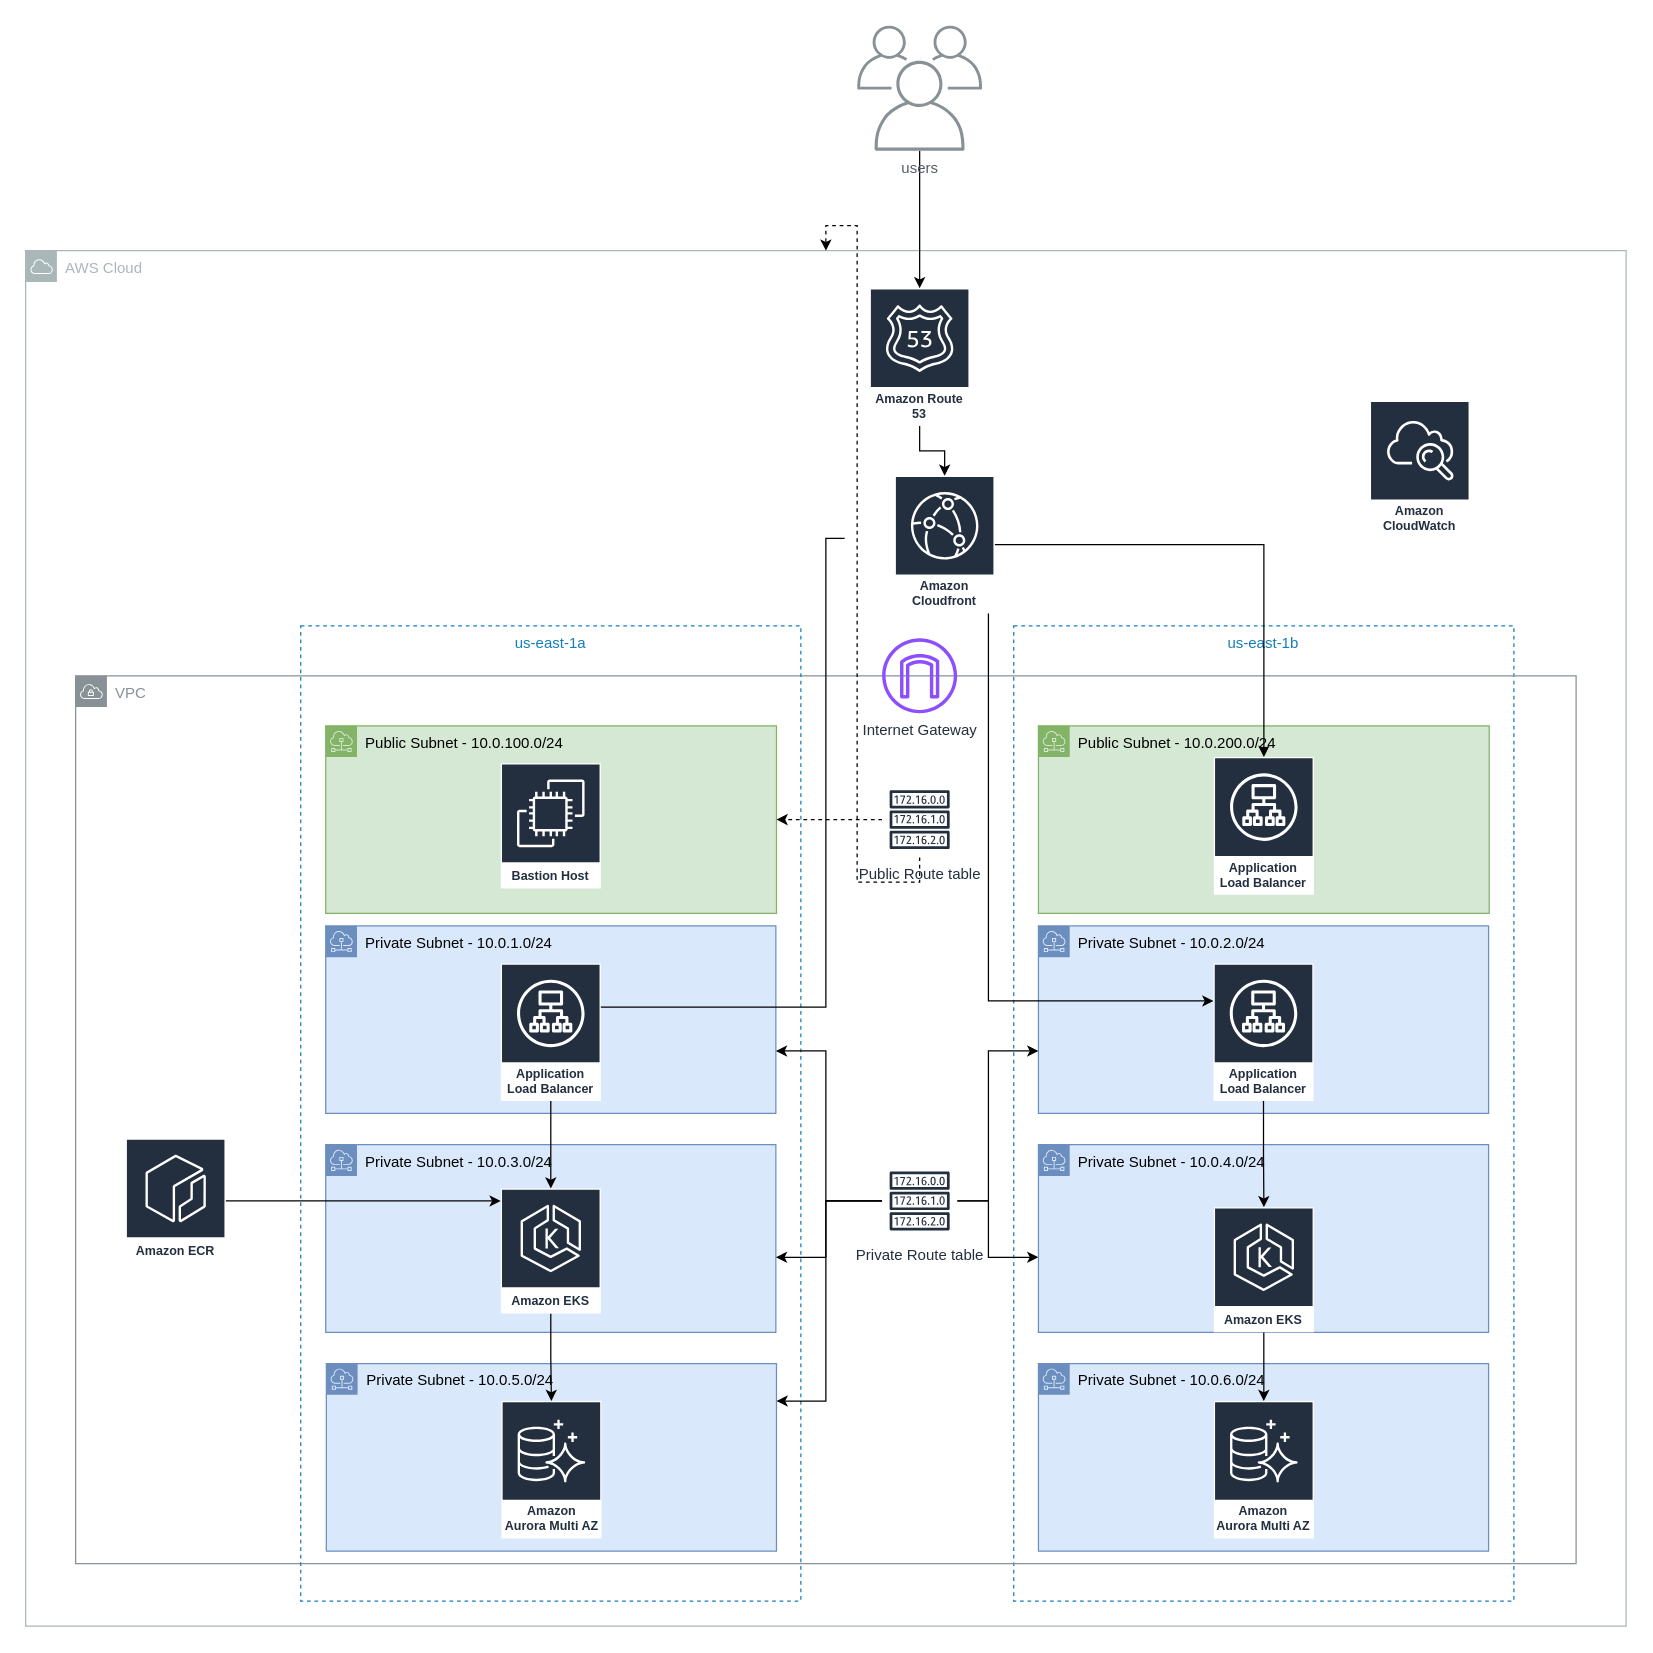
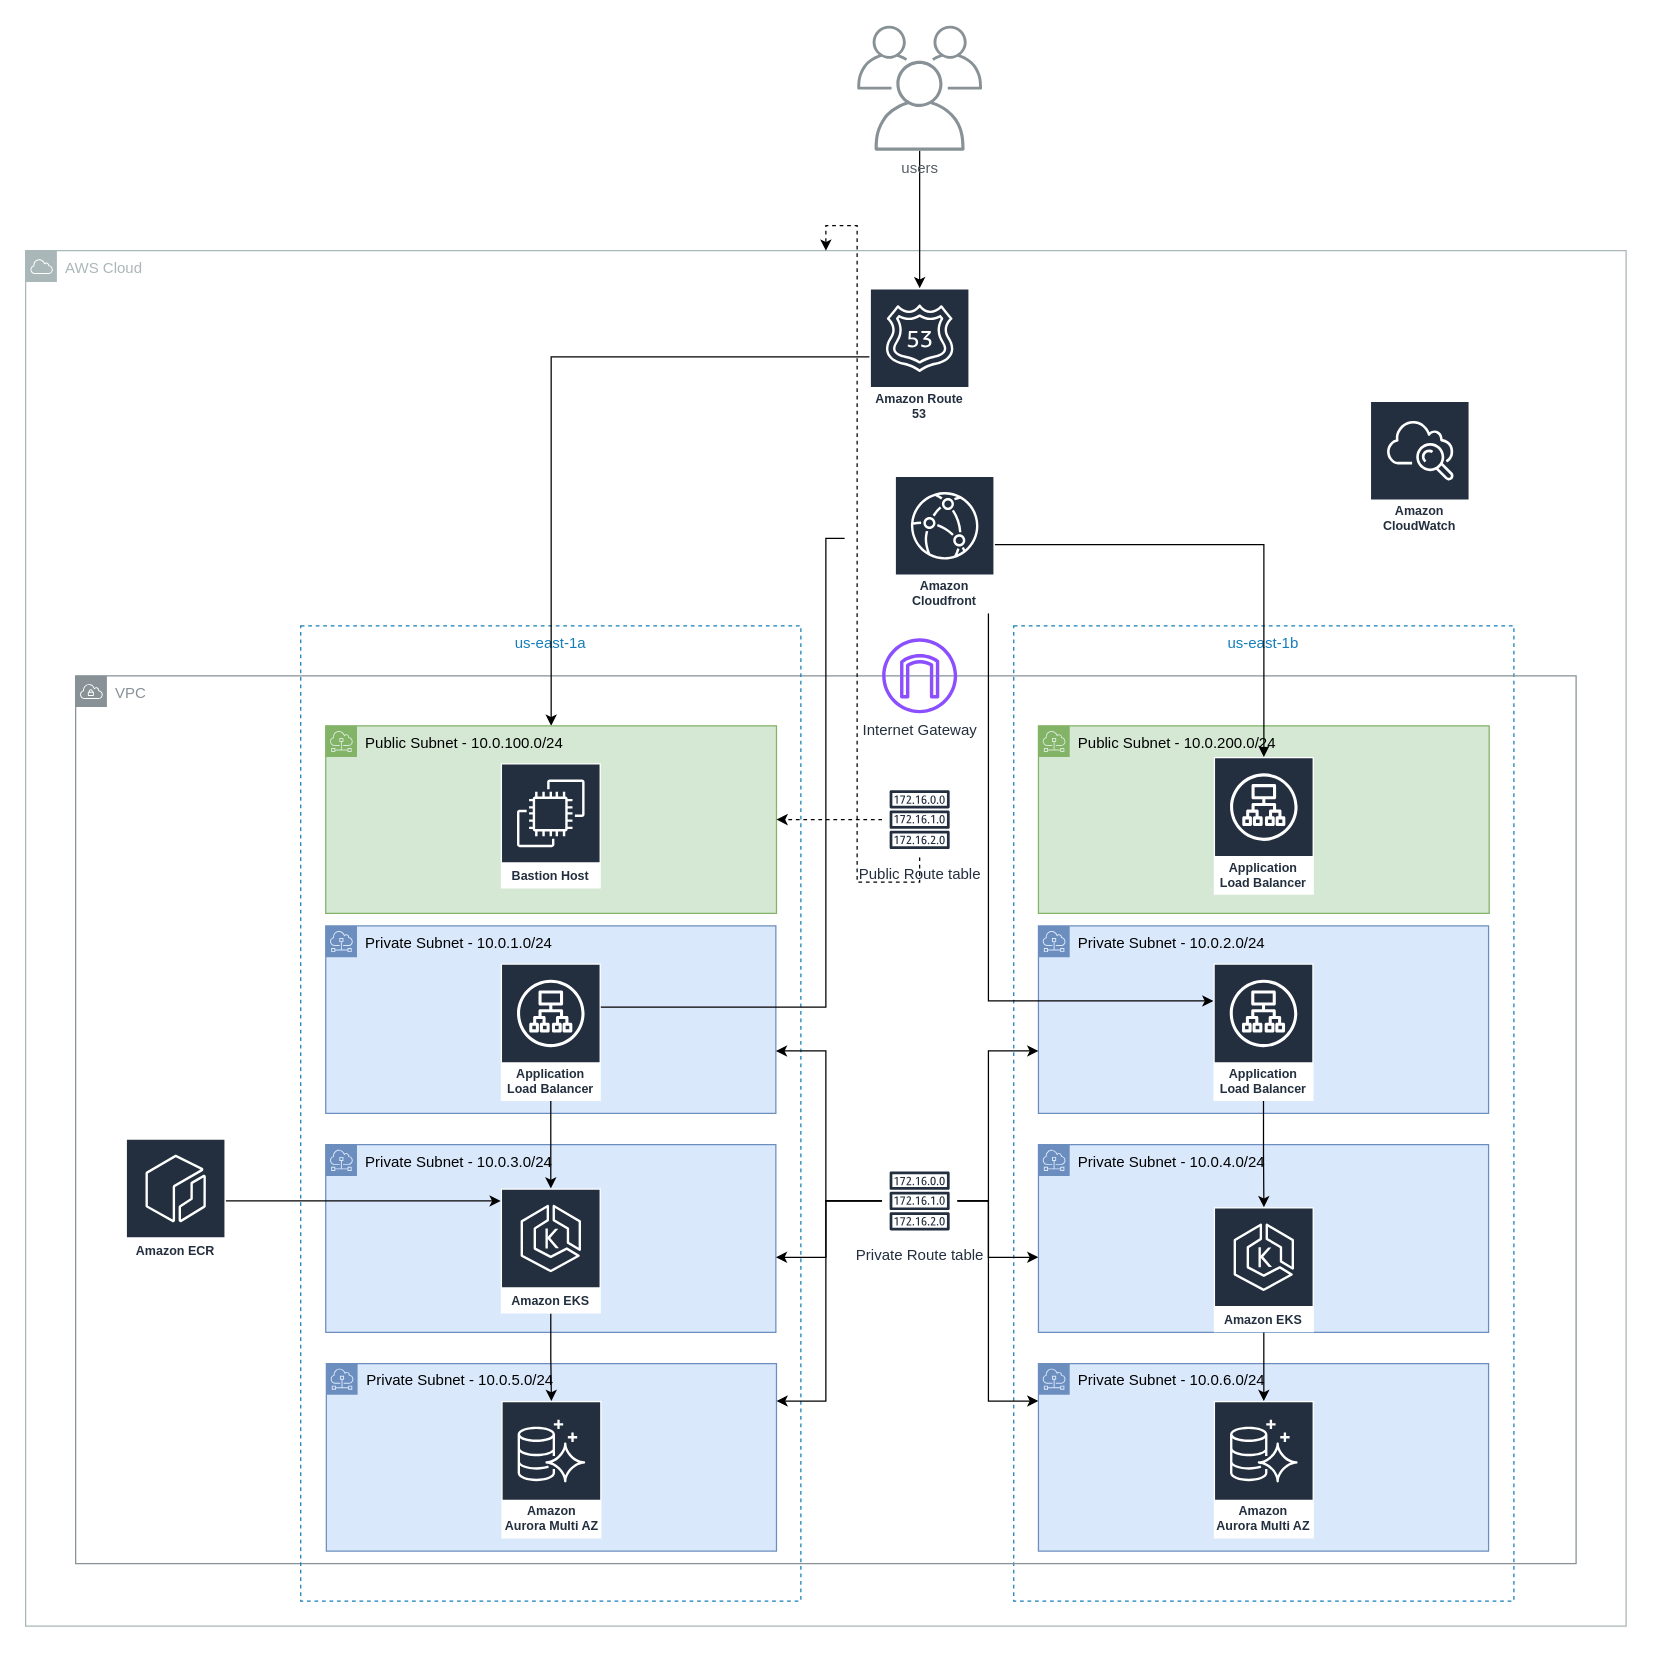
edge "Amazon Route 53" -> "Amazon Cloudfront": now "Amazon Route 53" -> "Public Subnet - 10.0.100.0/24"
edge "Private Route table" -> "Private Subnet - 10.0.6.0/24": added
